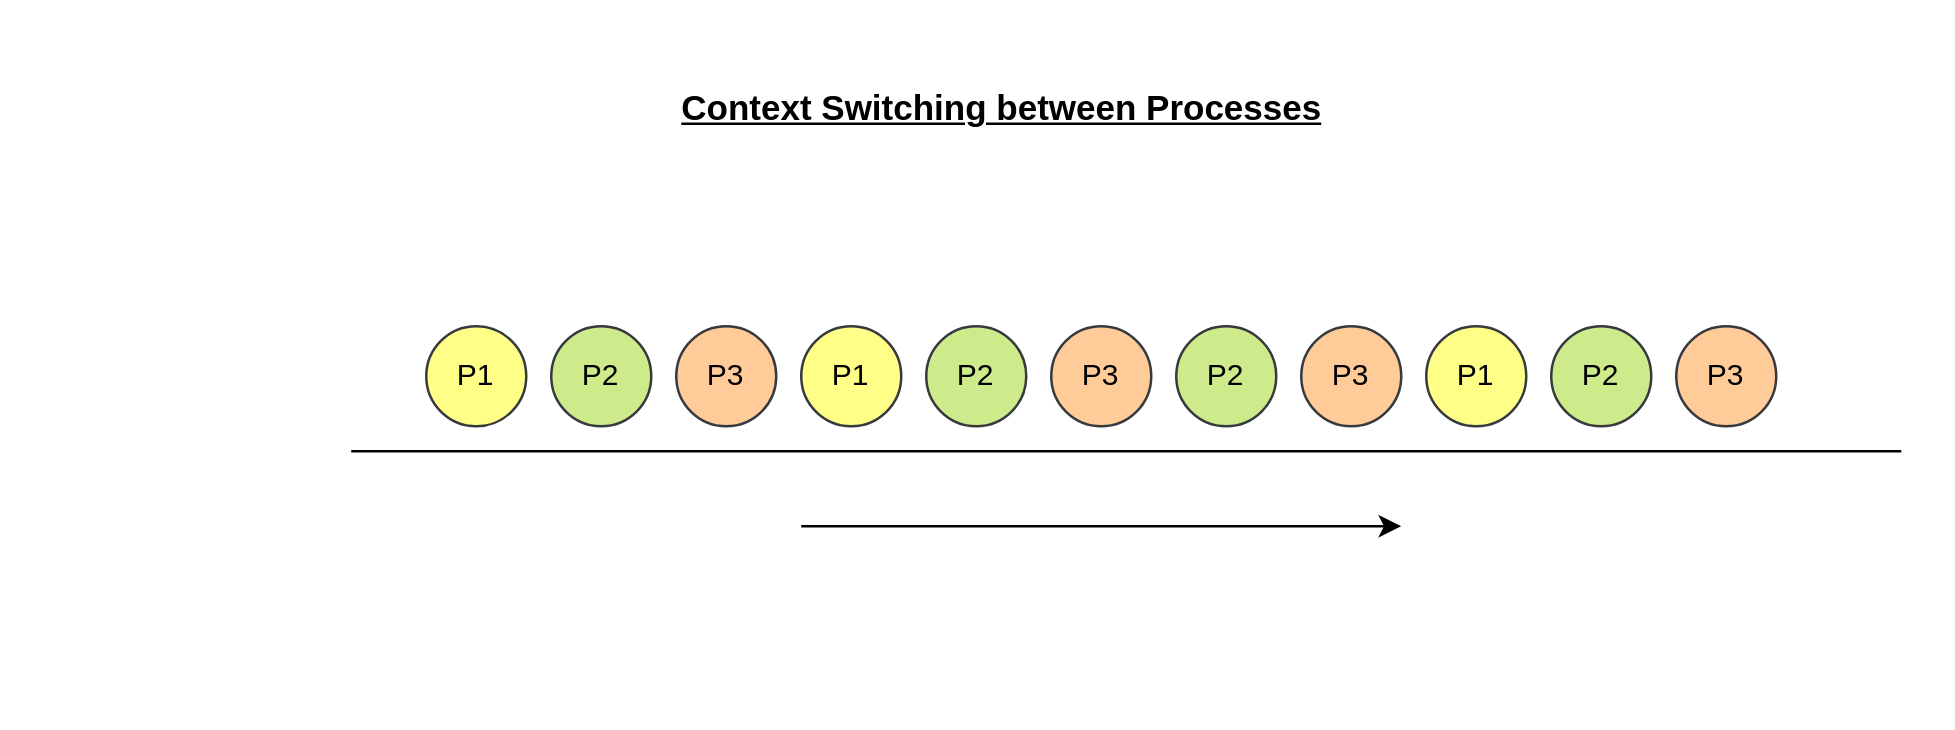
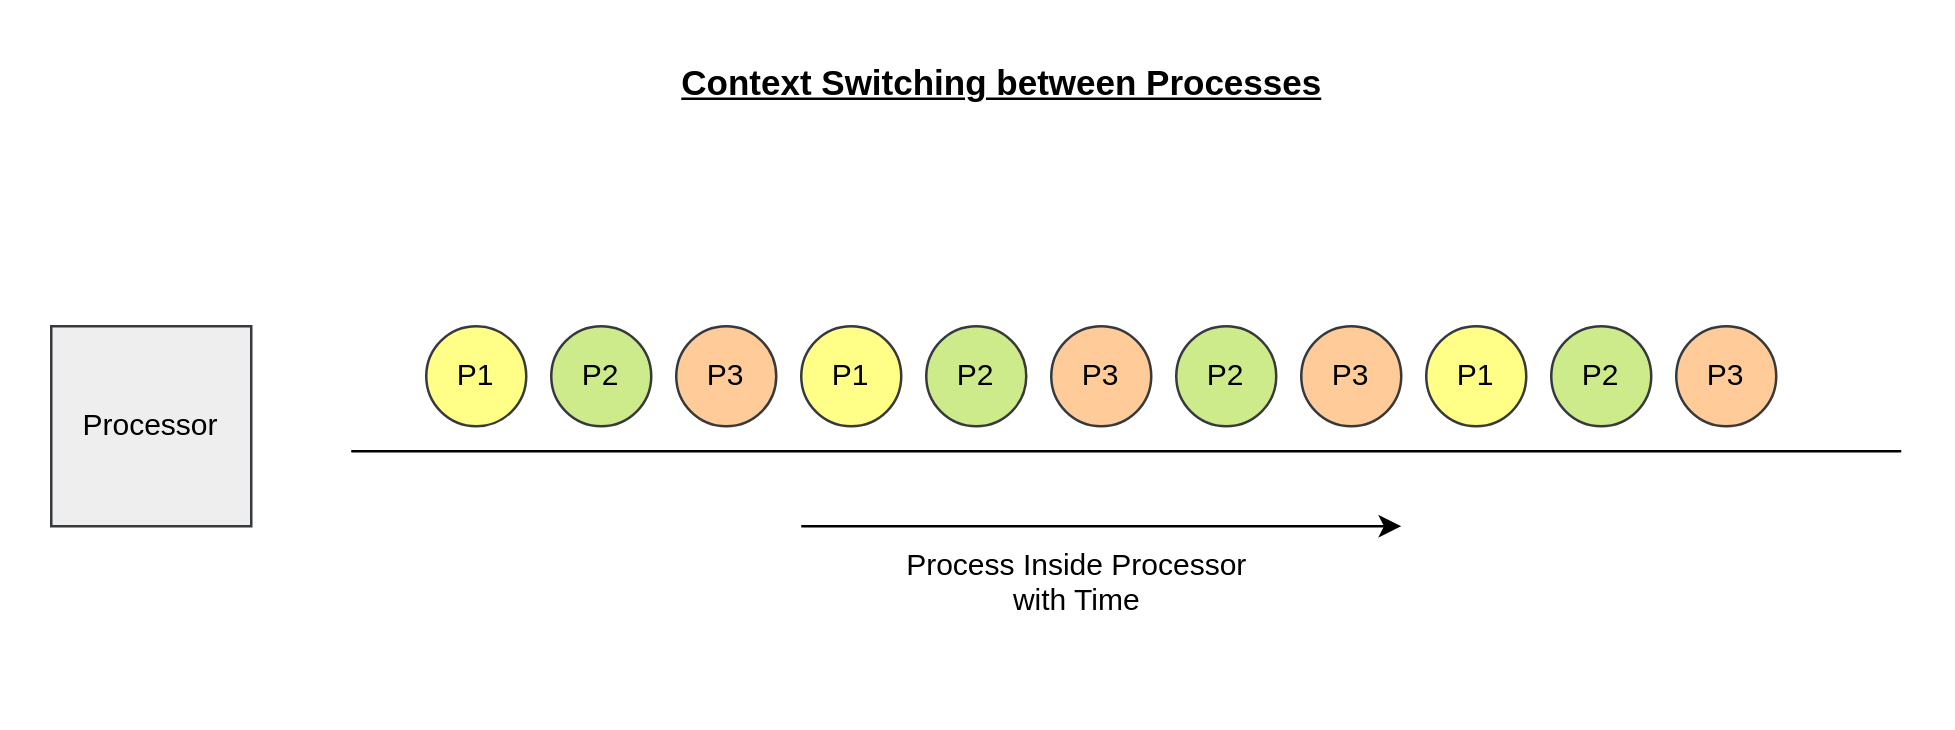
node "Context Switching between Processes": moved (1001, 126) -> (1001, 101)
node "Processor": added
node "Process Inside Processor with Time": added
